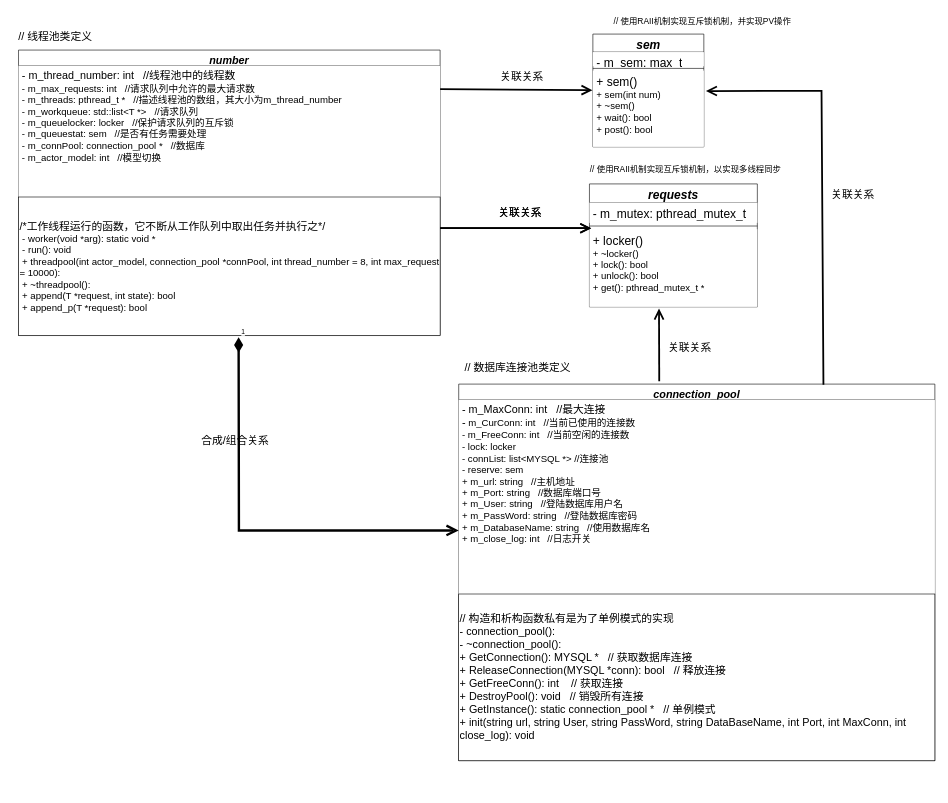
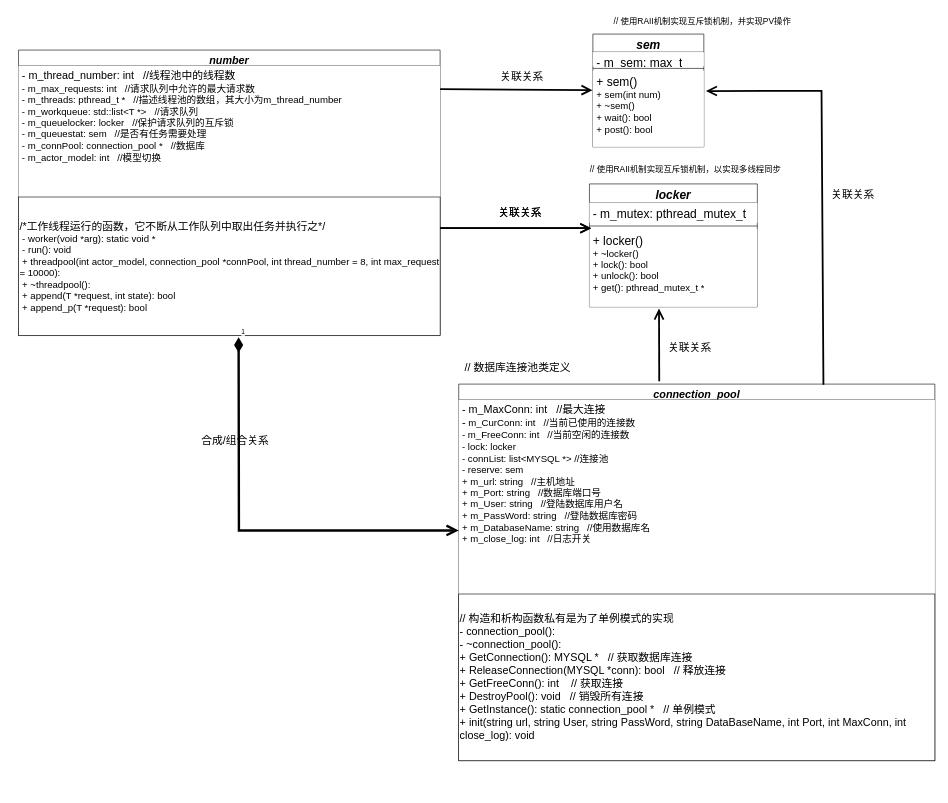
node "// 线程池类定义": removed
node "requests": label "requests" -> "locker"
